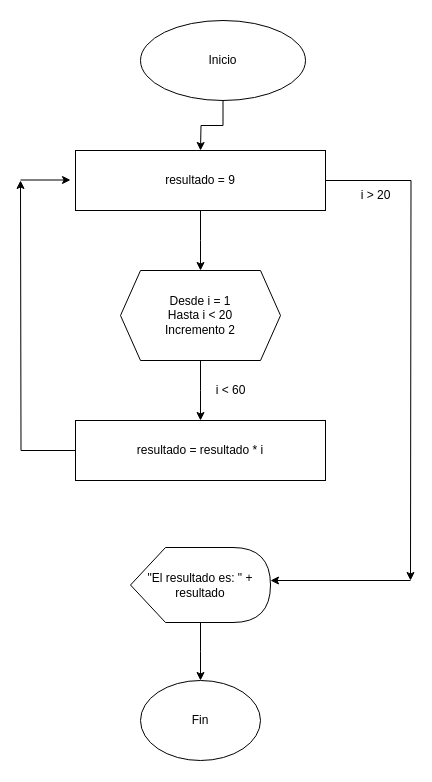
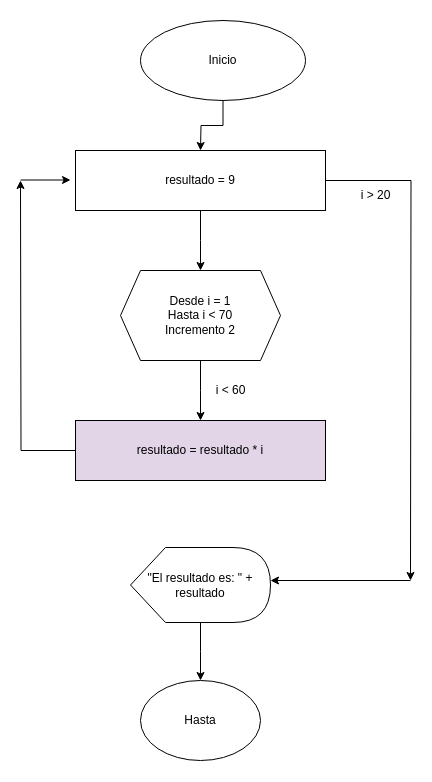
node "Desde i = 1 Hasta i < 20 Incremento 2": label "Desde i = 1 Hasta i < 20 Incremento 2" -> "Desde i = 1 Hasta i < 70 Incremento 2"
node "resultado = resultado * i": fillcolor #ffffff -> #e1d5e7
node "Fin": label "Fin" -> "Hasta"
